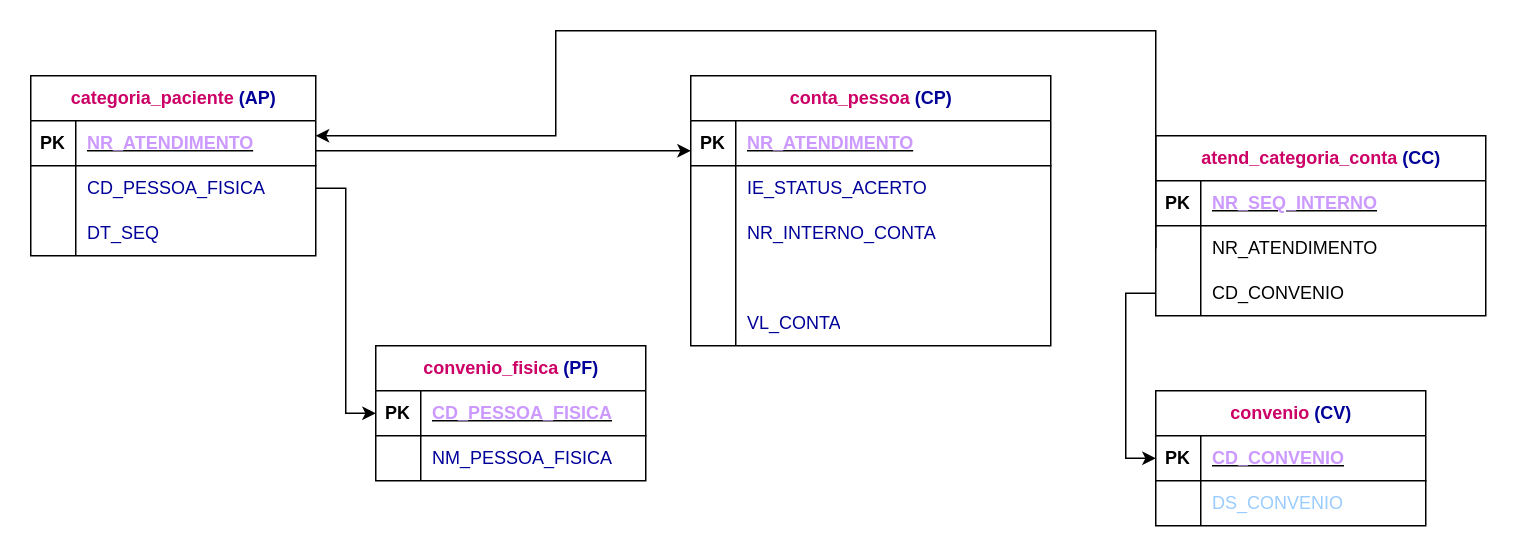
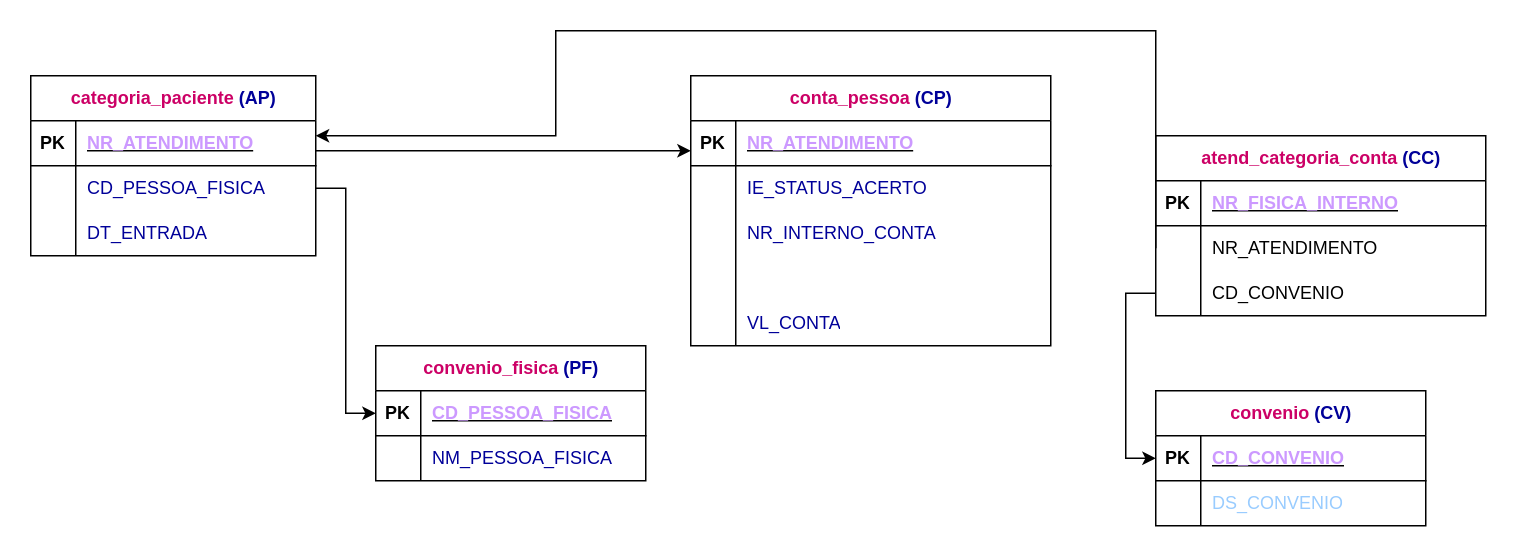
node "NR_SEQ_INTERNO": label "NR_SEQ_INTERNO" -> "NR_FISICA_INTERNO"
node "DT_SEQ": label "DT_SEQ" -> "DT_ENTRADA"
